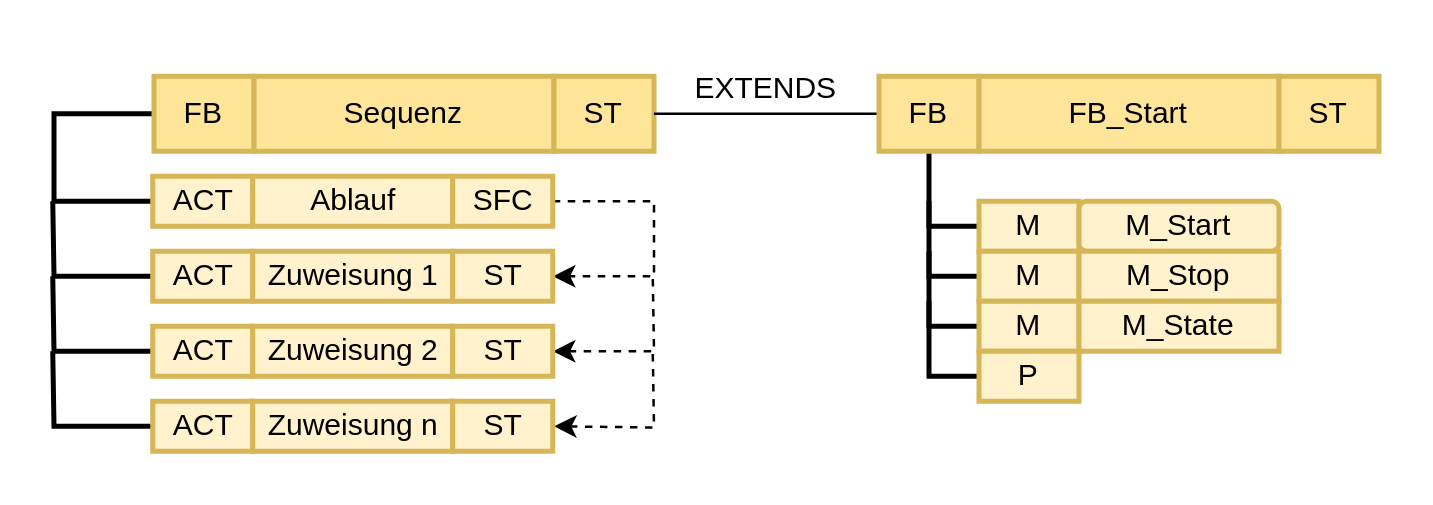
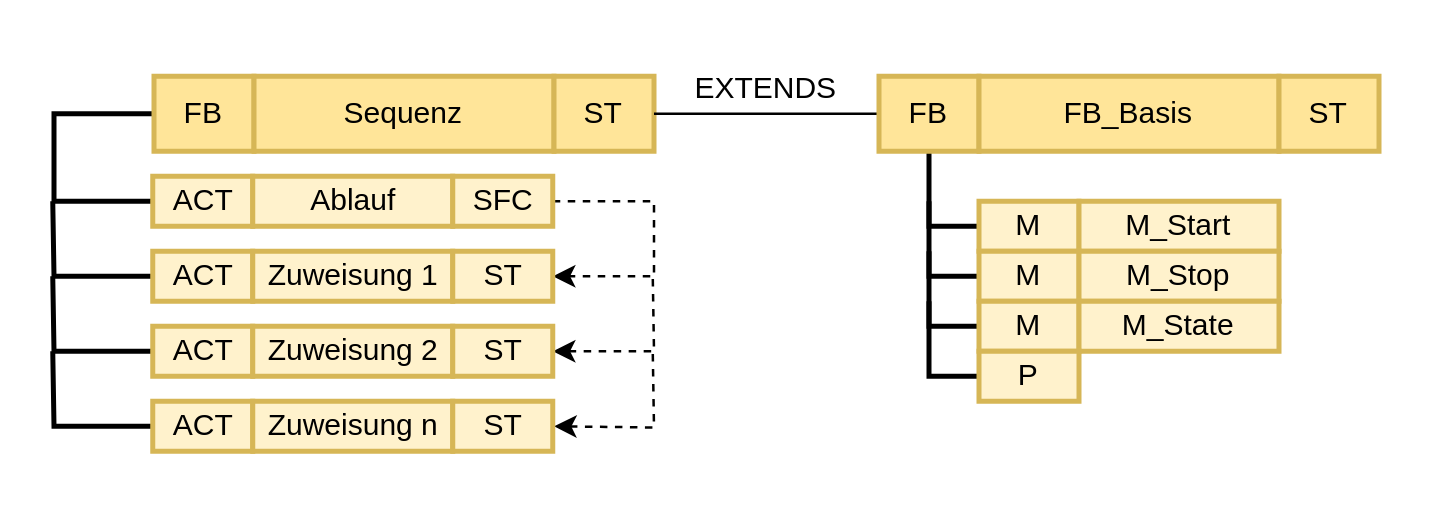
node "FB_Start": label "FB_Start" -> "FB_Basis"
node "M_Start": shape rounded rectangle -> rectangle
